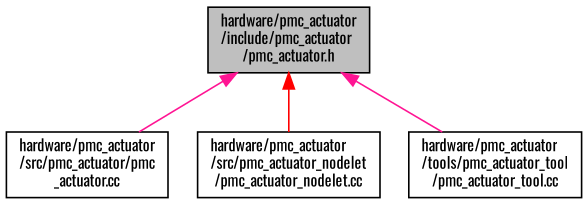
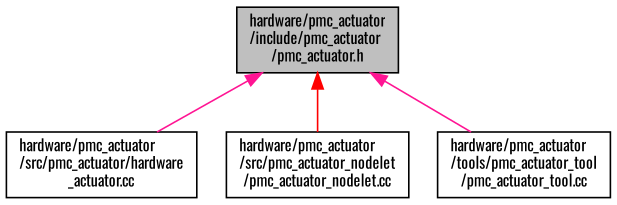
node "hardware/pmc_actuator /src/pmc_actuator/pmc _actuator.cc": label "hardware/pmc_actuator /src/pmc_actuator/pmc _actuator.cc" -> "hardware/pmc_actuator /src/pmc_actuator/hardware _actuator.cc"
